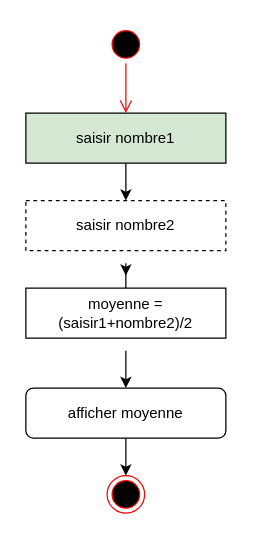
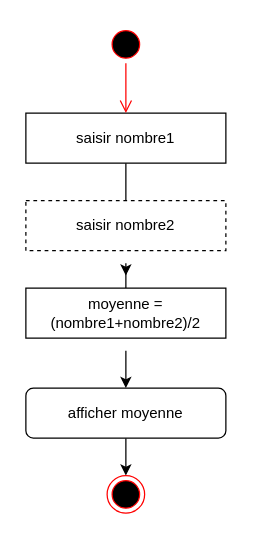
node "saisir nombre1": fillcolor #d5e8d4 -> #ffffff
edge "saisir nombre1" -> "saisir nombre2": arrowhead classic -> none
node "moyenne = (saisir1+nombre2)/2": label "moyenne = (saisir1+nombre2)/2" -> "moyenne = (nombre1+nombre2)/2"
